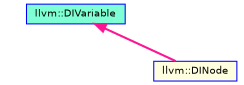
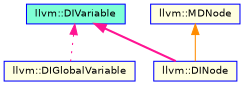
node "llvm::MDNode": added
node "llvm::DIGlobalVariable": added
